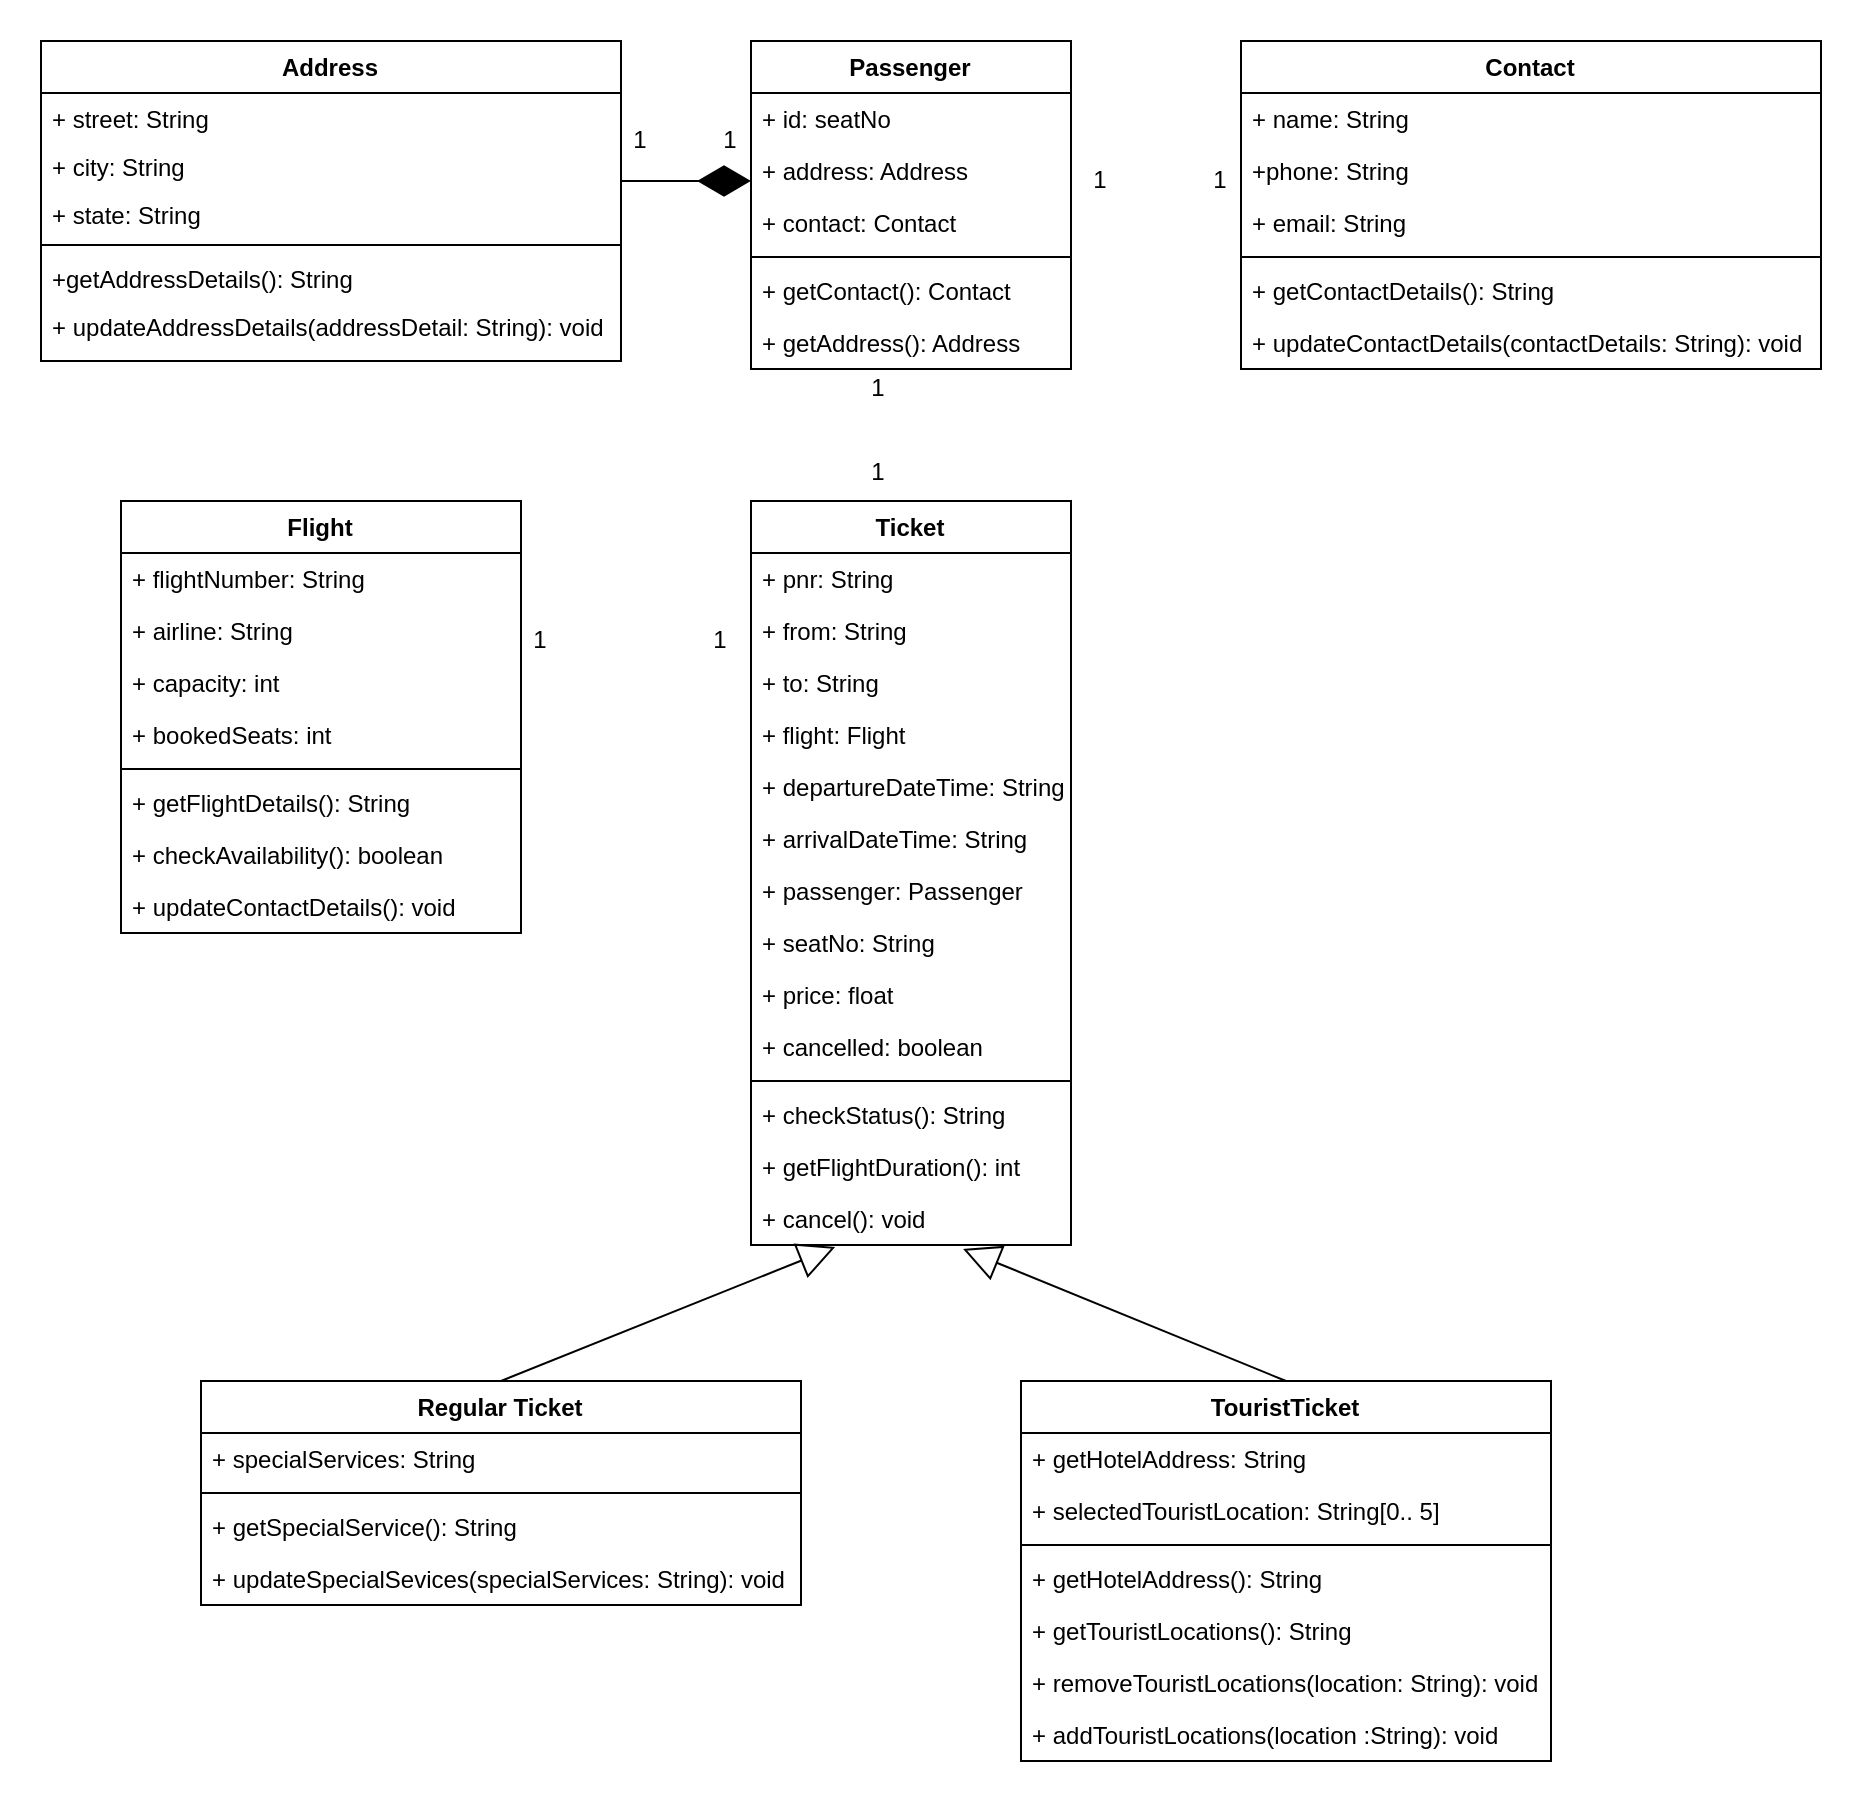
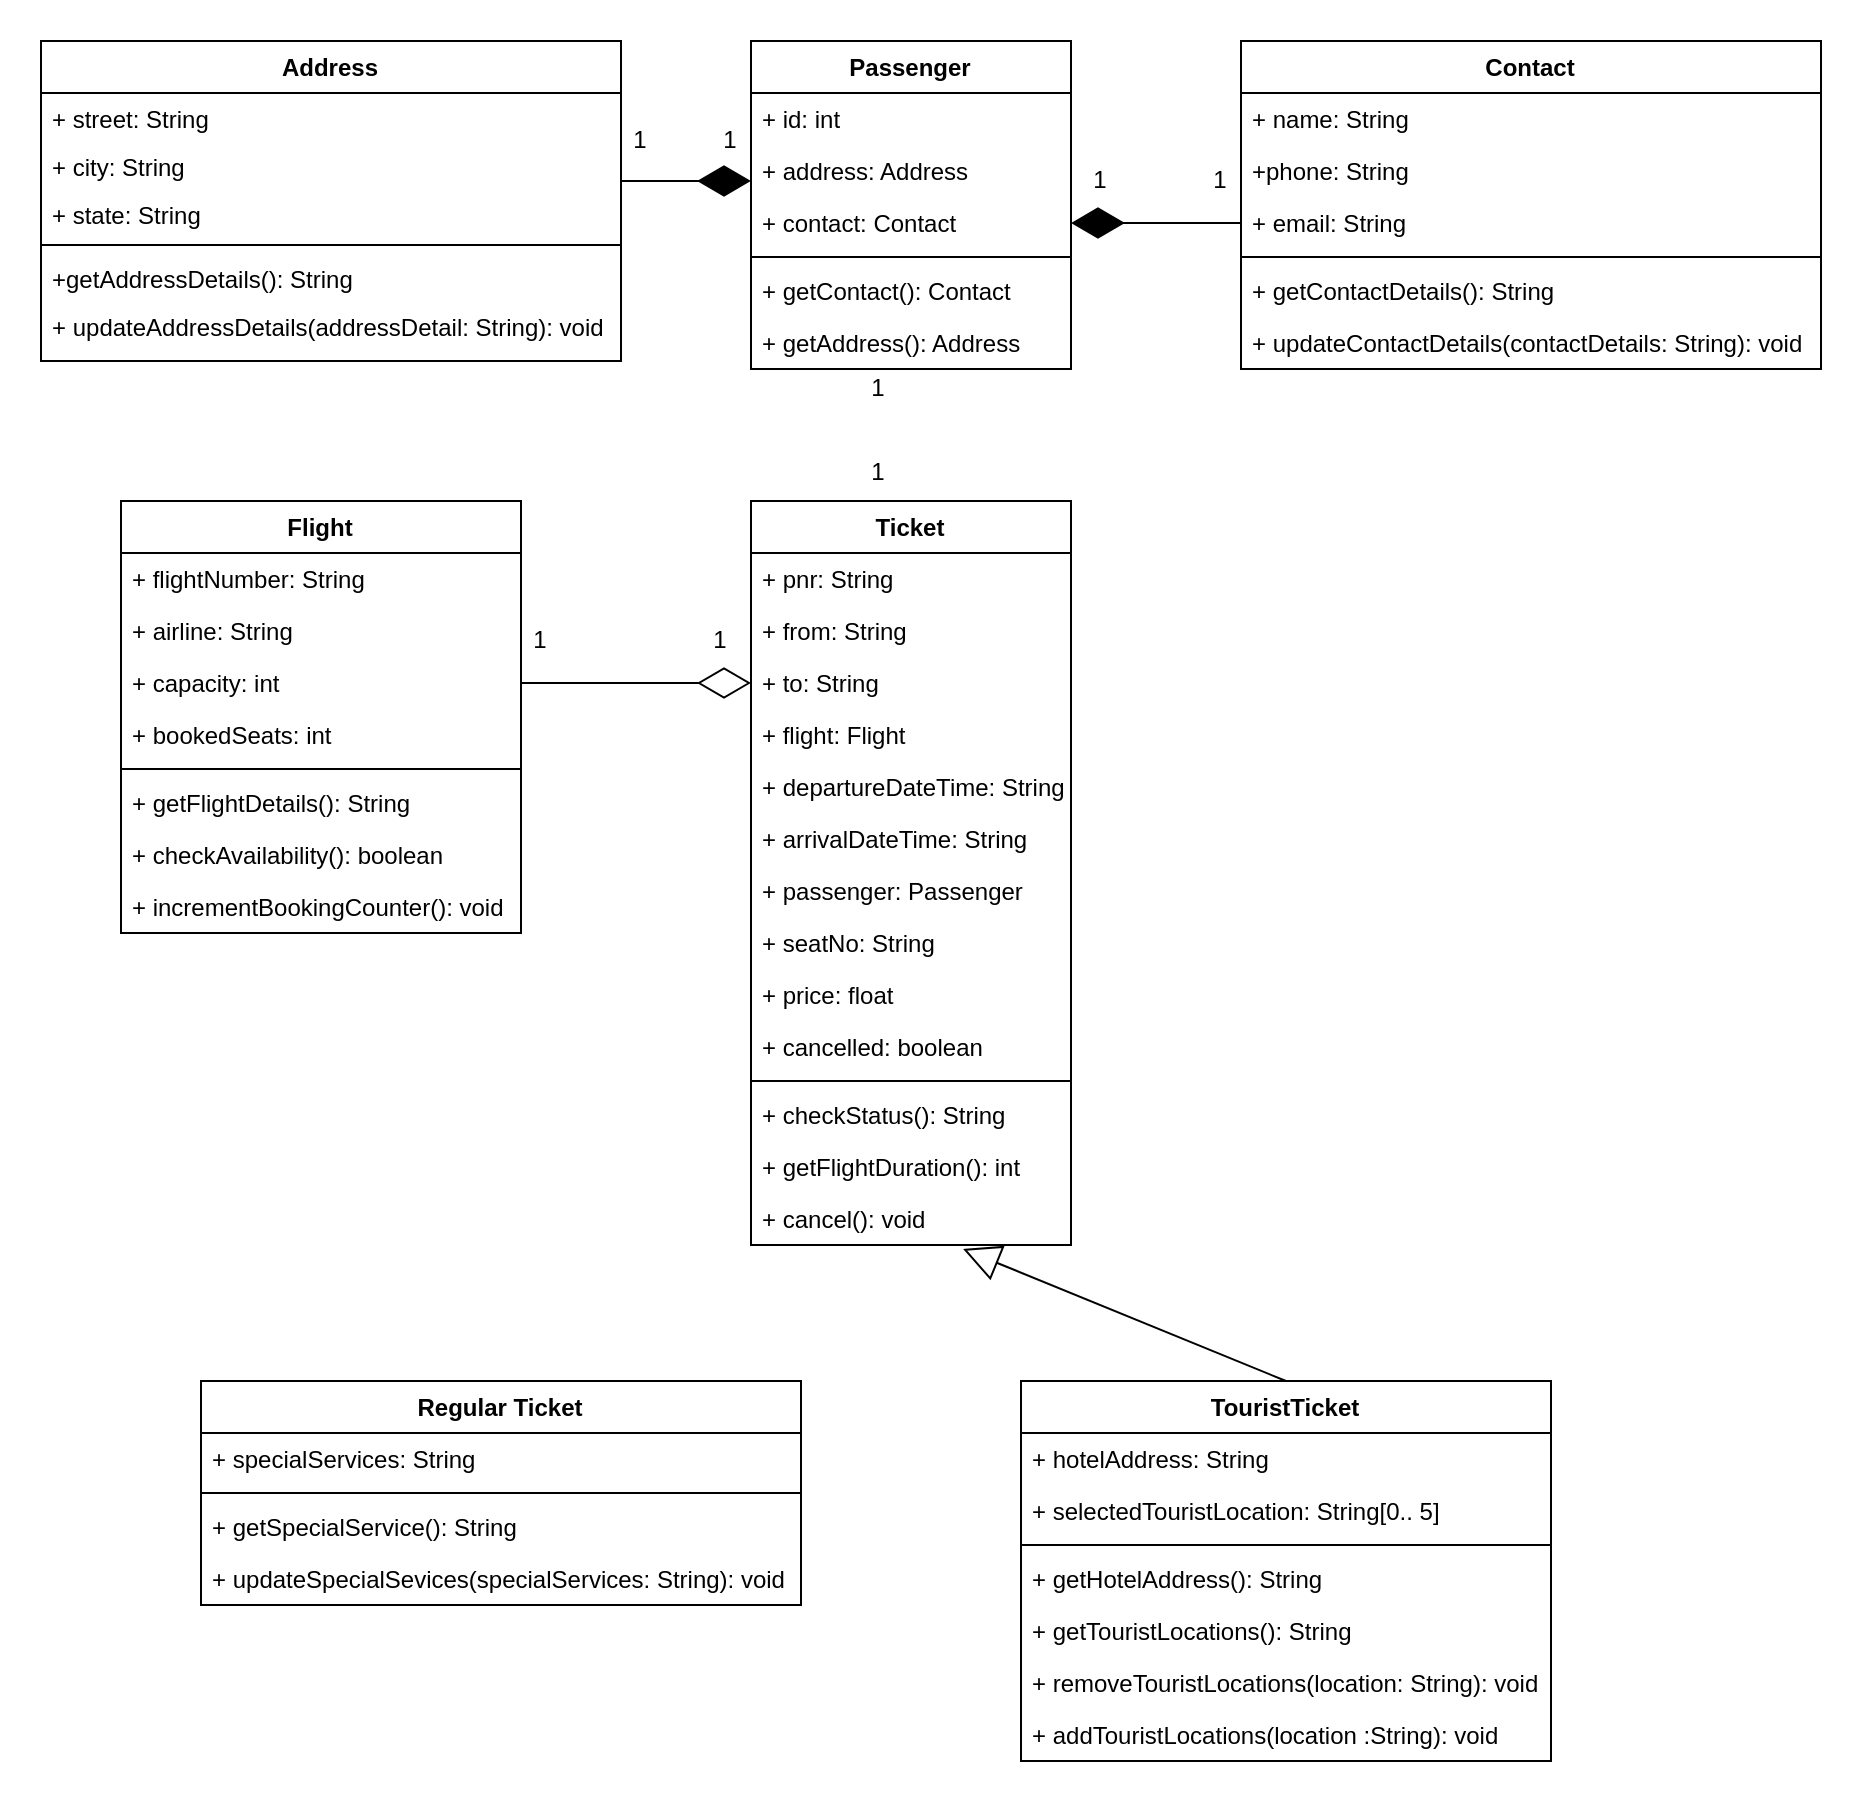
node "+ id: seatNo": label "+ id: seatNo" -> "+ id: int"
edge "+ email: String" -> "+ contact: Contact": added
edge "+ capacity: int" -> "+ to: String": added
node "+ updateContactDetails(): void": label "+ updateContactDetails(): void" -> "+ incrementBookingCounter(): void"
edge "Regular Ticket" -> "+ cancel(): void": removed
node "+ getHotelAddress: String": label "+ getHotelAddress: String" -> "+ hotelAddress: String"
